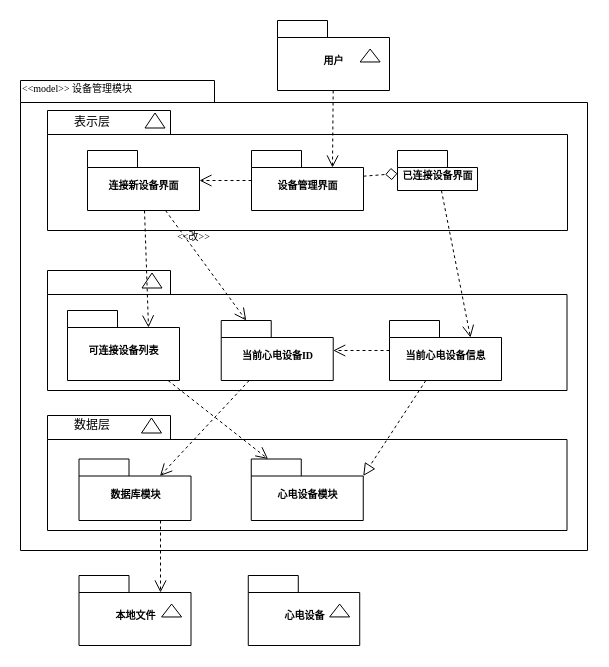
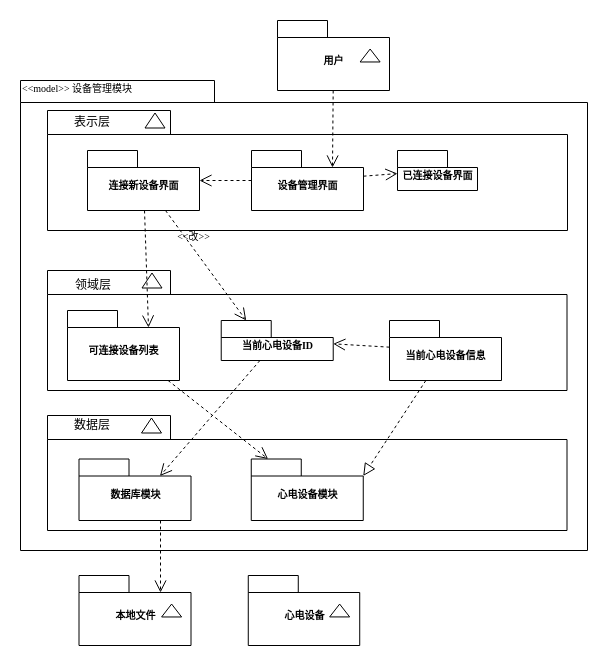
edge "设备管理界面" -> "已连接设备界面": arrowhead diamond -> open
edge "已连接设备界面" -> "当前心电设备信息": removed
node "领域层": added
node "当前心电设备ID": size 112x60 -> 112x40
